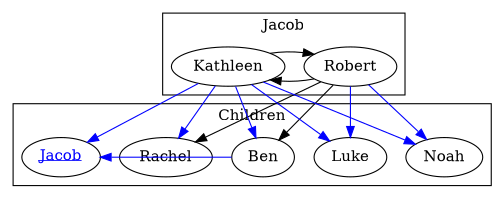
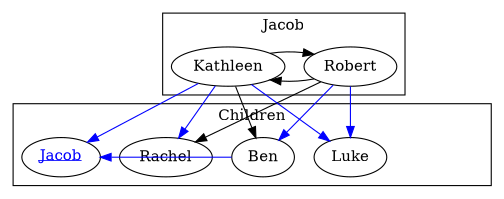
edge "Kathleen" -> "Ben": color blue -> black
edge "Robert" -> "Ben": color black -> blue
node "Noah": removed
